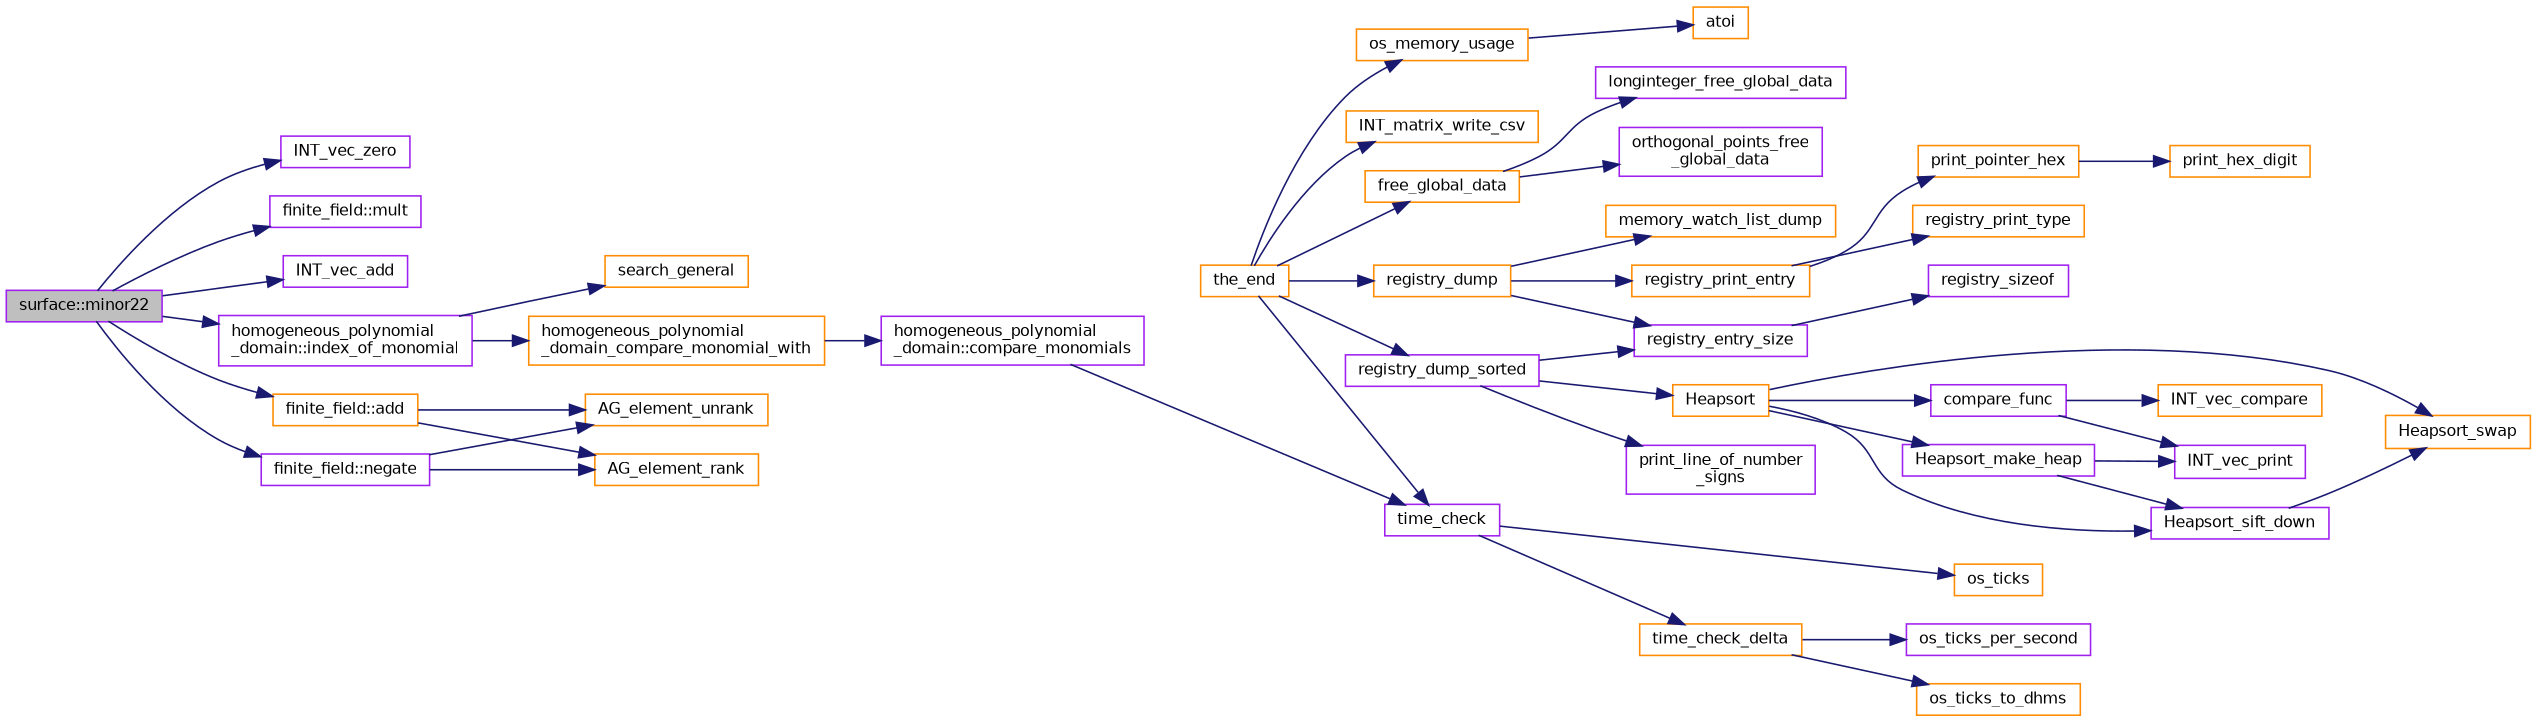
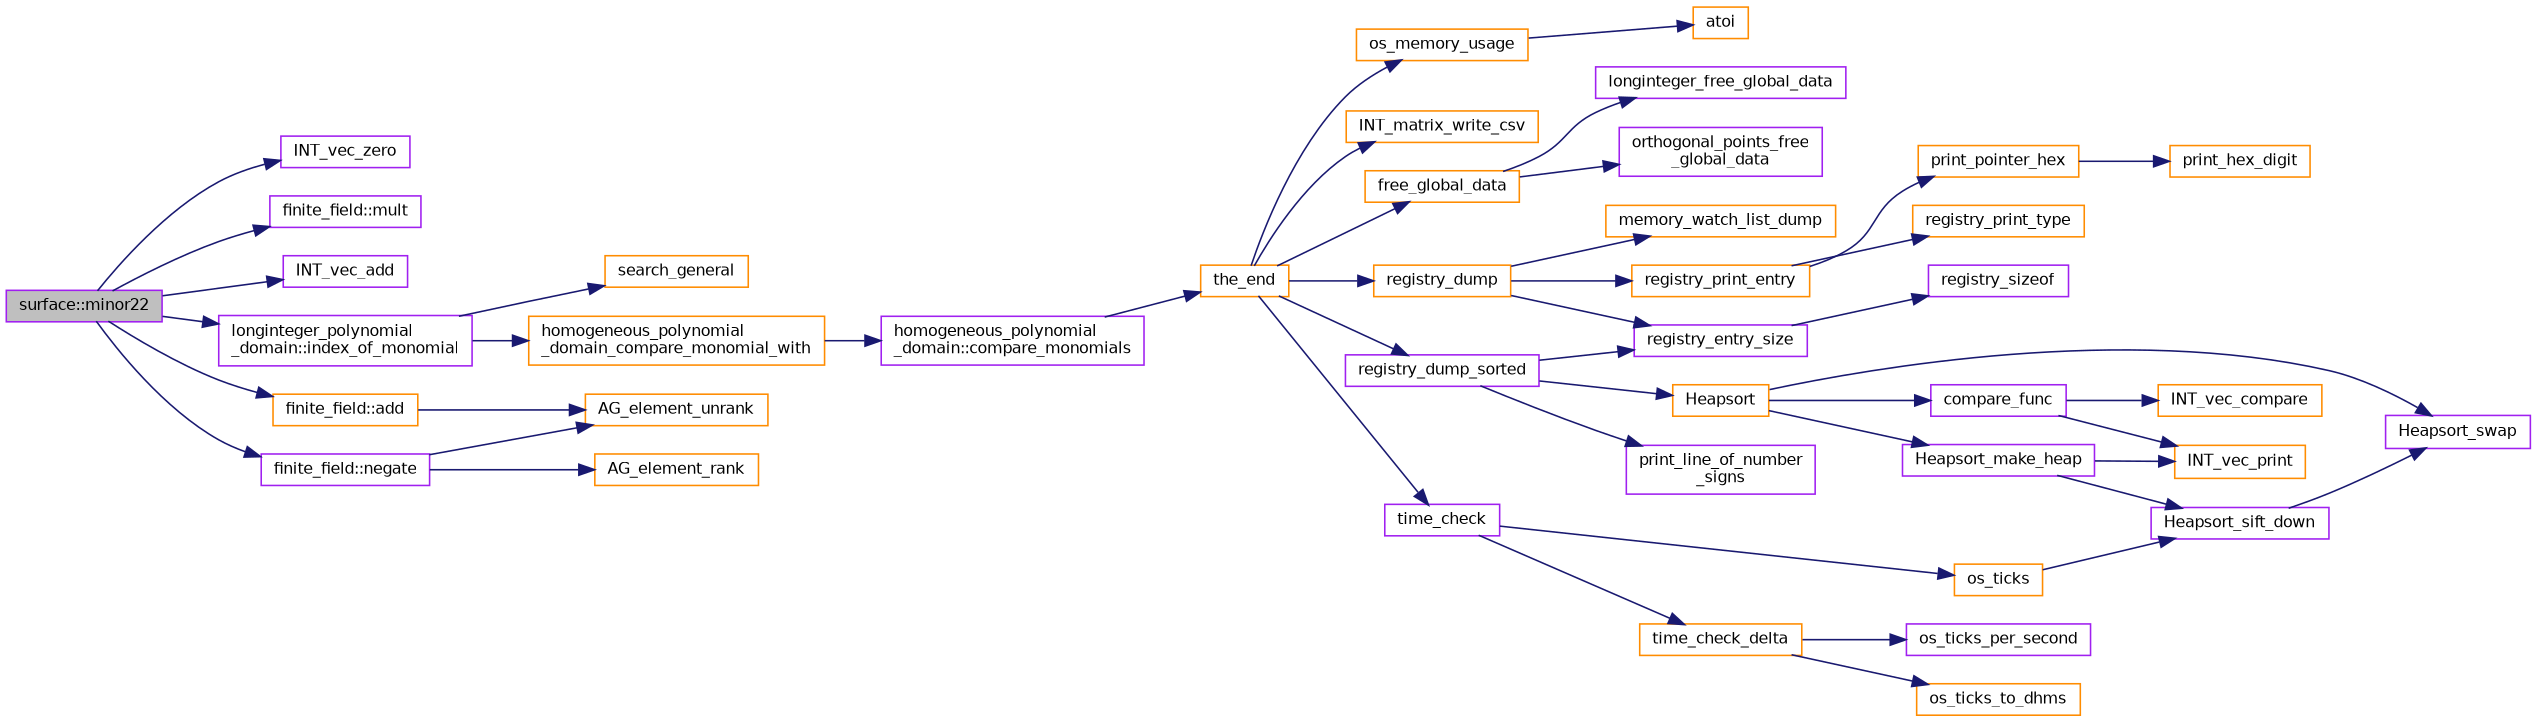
node "homogeneous_polynomial _domain::index_of_monomial": label "homogeneous_polynomial _domain::index_of_monomial" -> "longinteger_polynomial _domain::index_of_monomial"
edge "homogeneous_polynomial _domain::compare_monomials" -> "time_check": now "homogeneous_polynomial _domain::compare_monomials" -> "the_end"
node "Heapsort_swap": color darkorange -> purple
edge "finite_field::add" -> "AG_element_rank": removed
node "INT_vec_print": color purple -> darkorange
edge "Heapsort" -> "Heapsort_sift_down": now "os_ticks" -> "Heapsort_sift_down"
